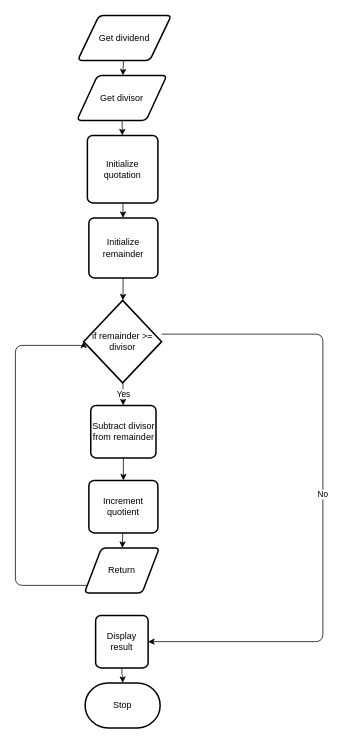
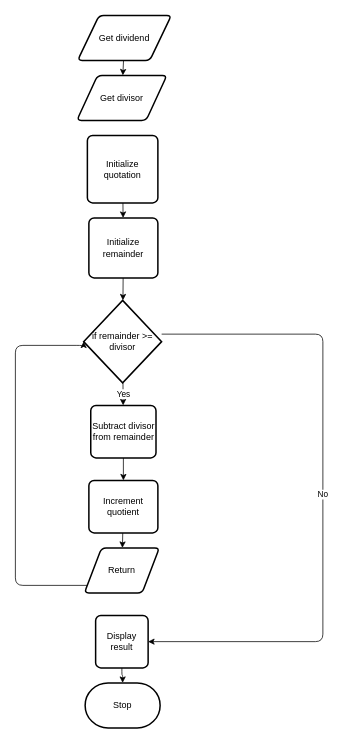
edge "Get divisor" -> "Initialize quotation": removed
